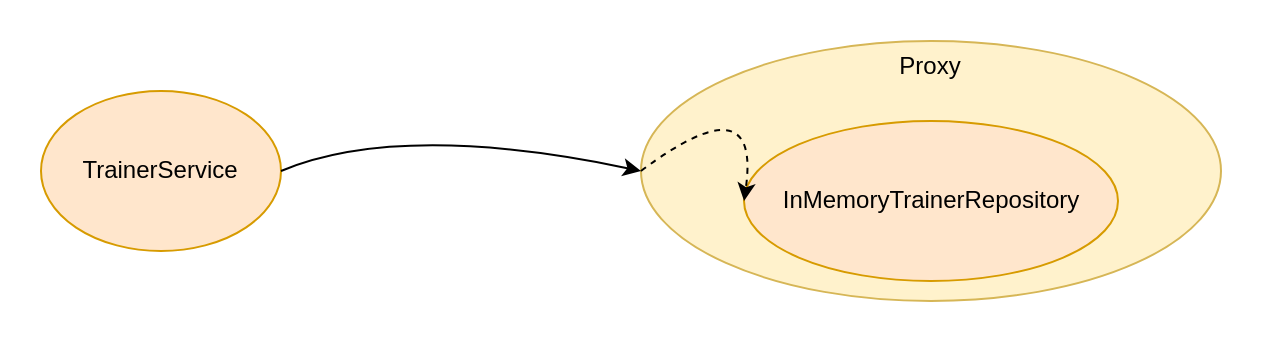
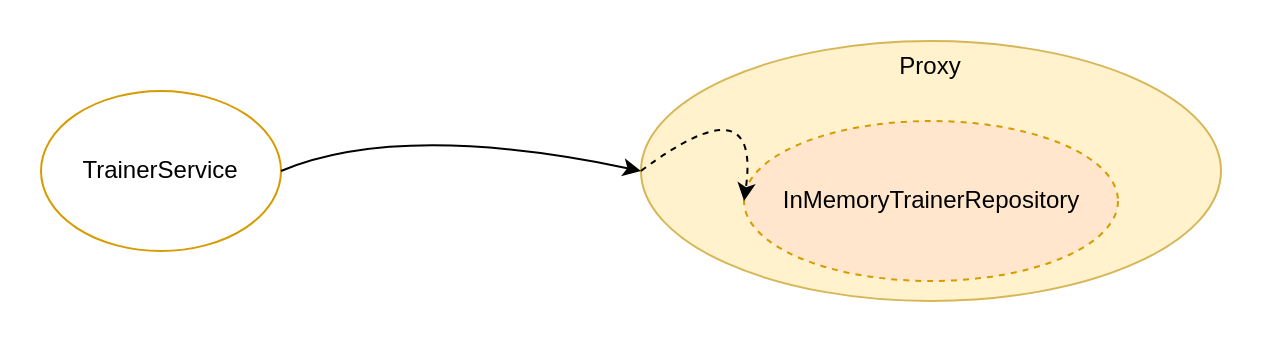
node "TrainerService": fillcolor #ffe6cc -> #ffffff
node "InMemoryTrainerRepository": style solid -> dashed
